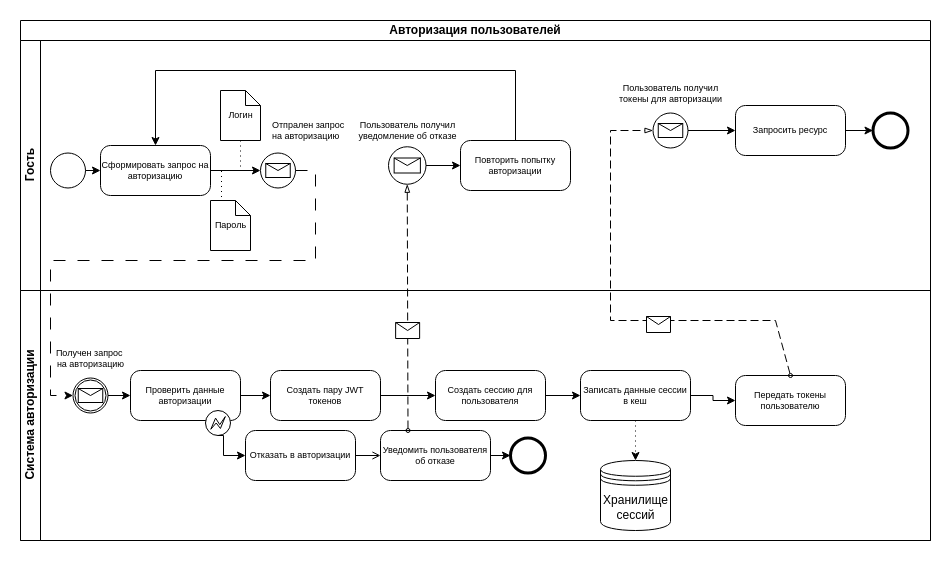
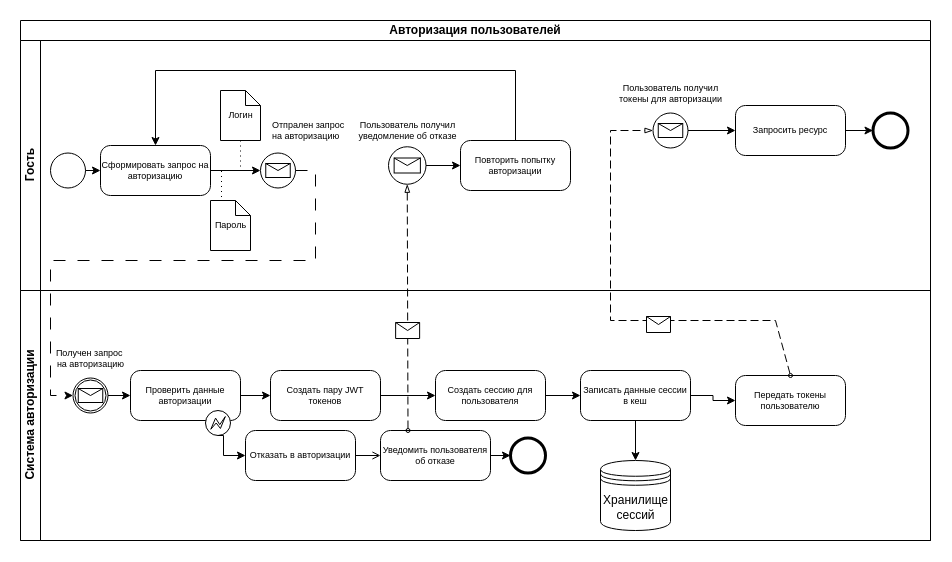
edge "Записать данные сессии в кеш" -> "Хранилище сессий": style dashed -> solid
